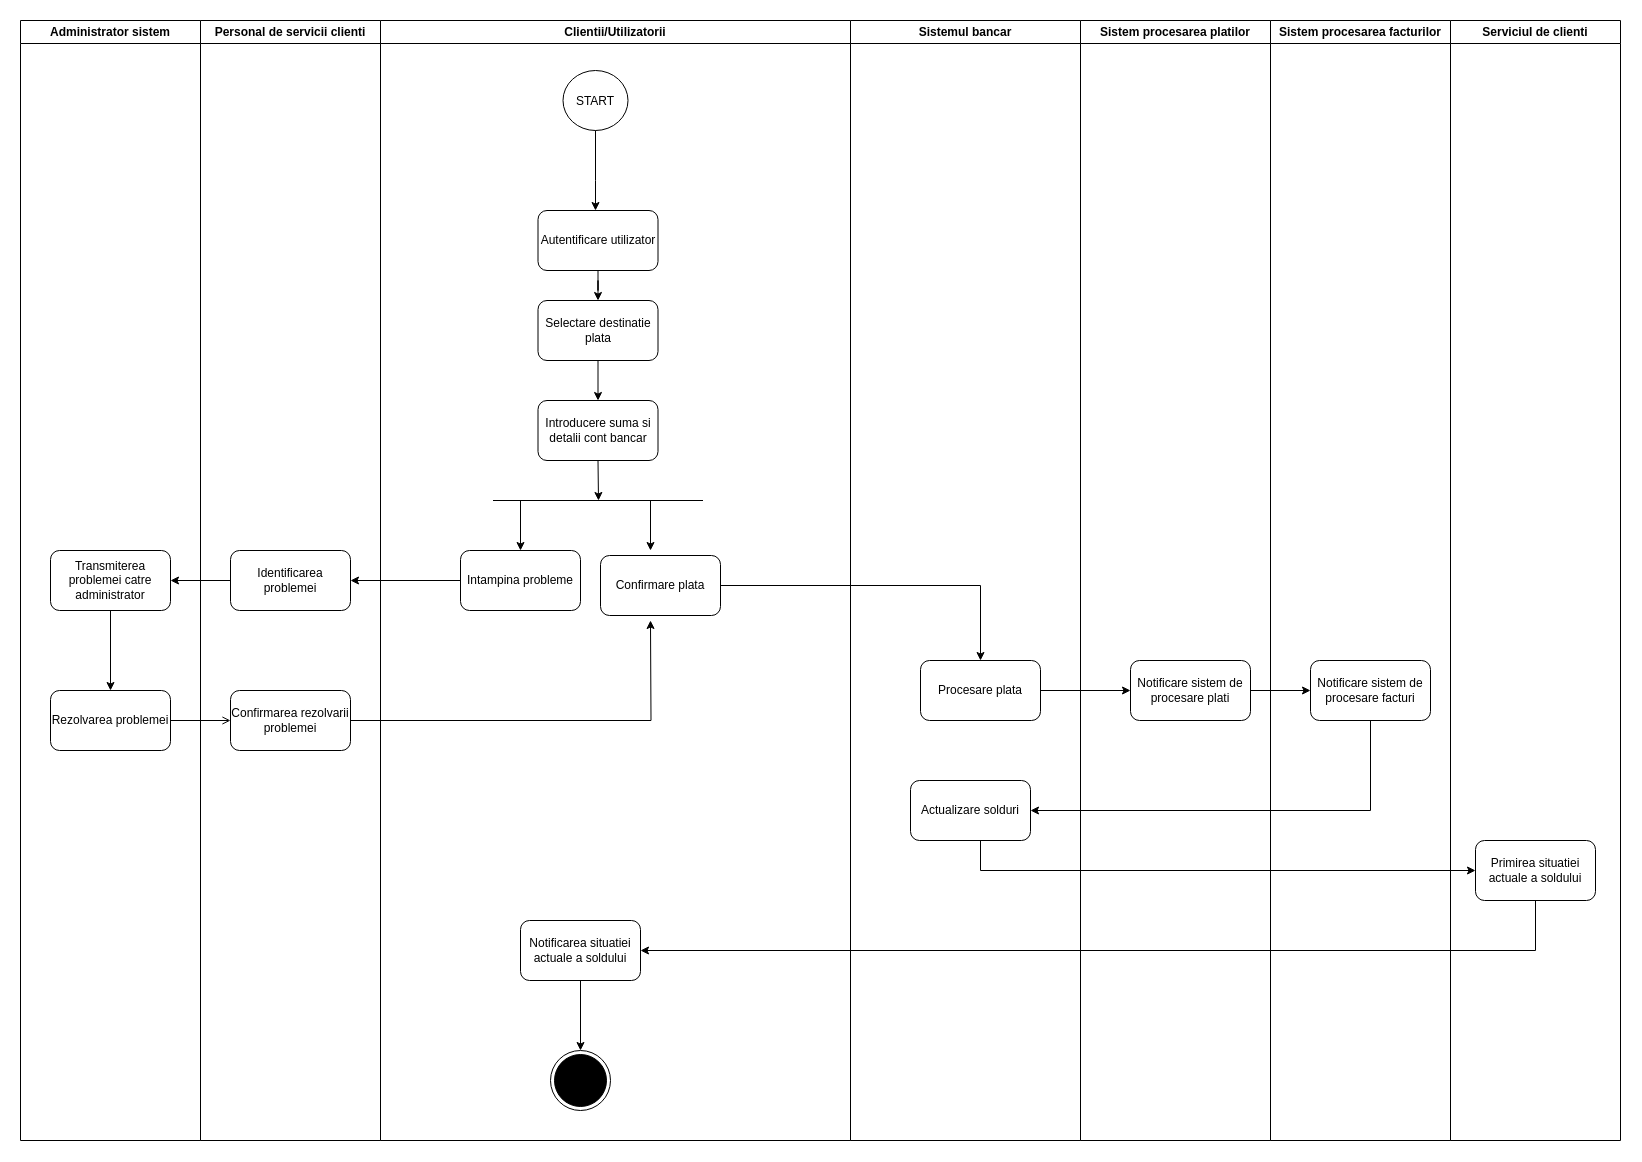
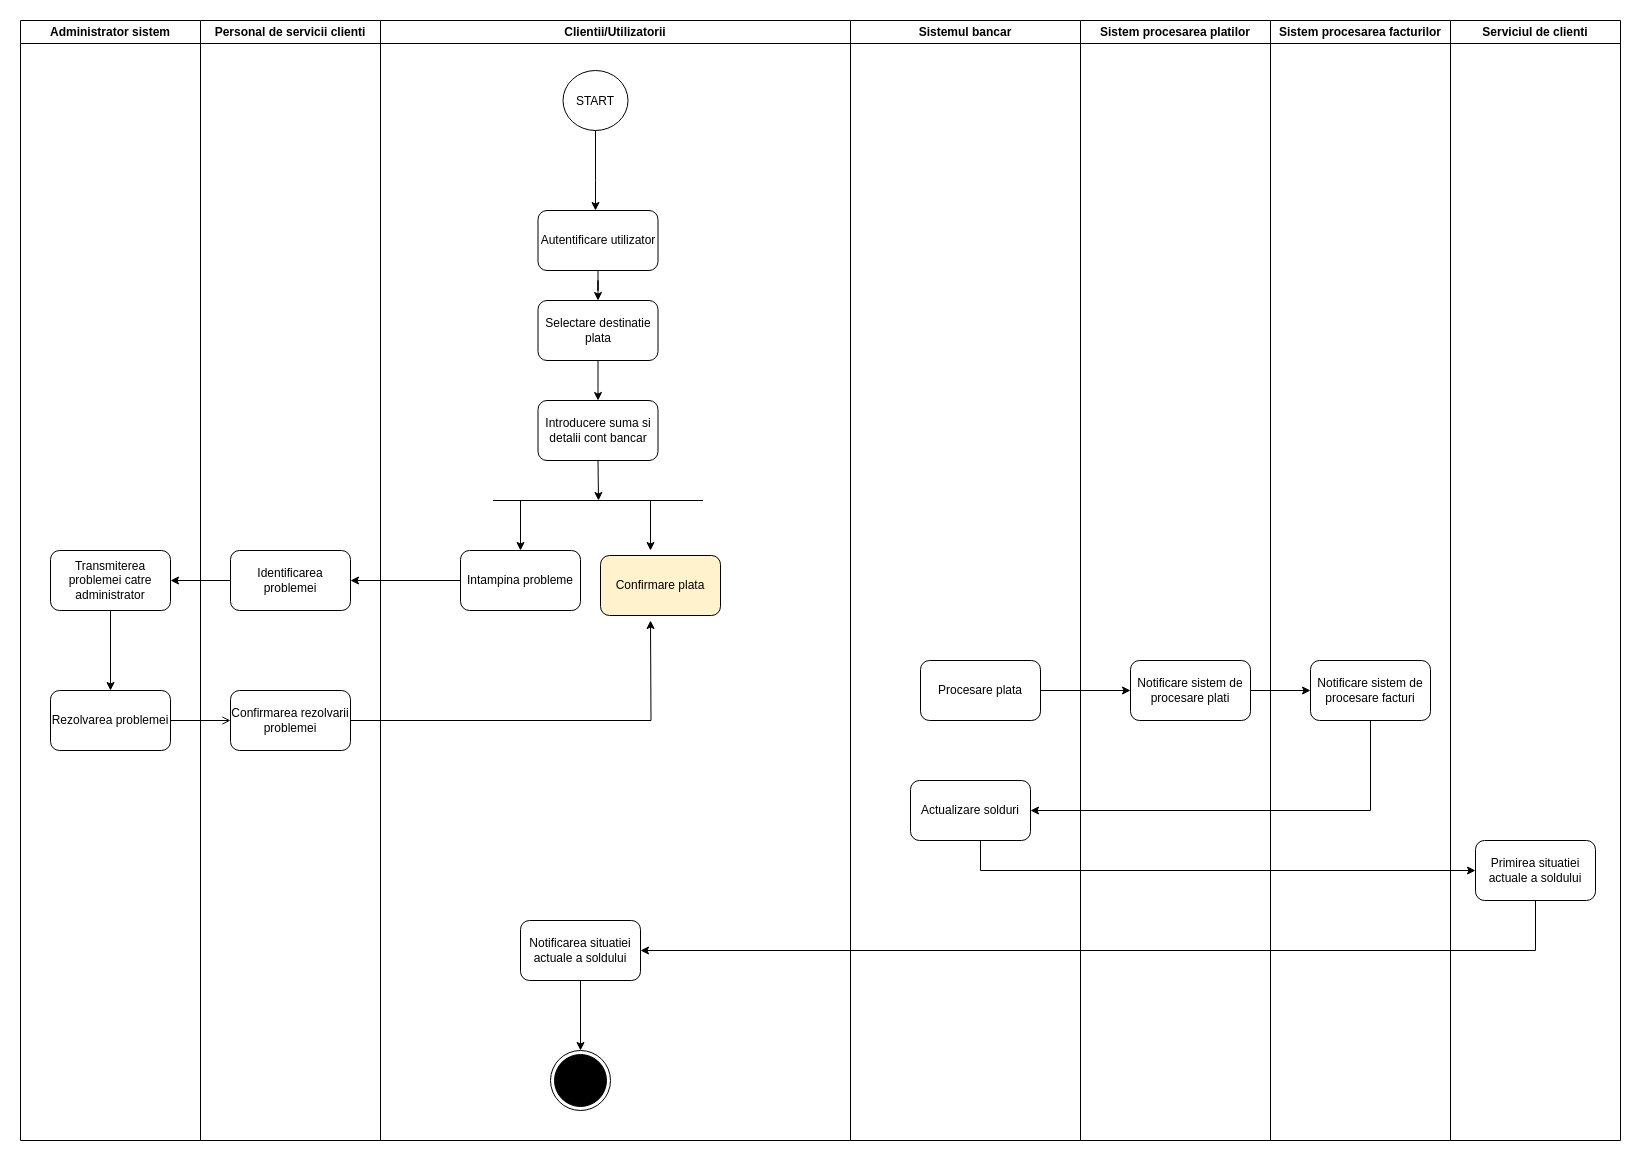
node "Confirmare plata": fillcolor #ffffff -> #fff2cc
edge "Confirmare plata" -> "Procesare plata": removed
